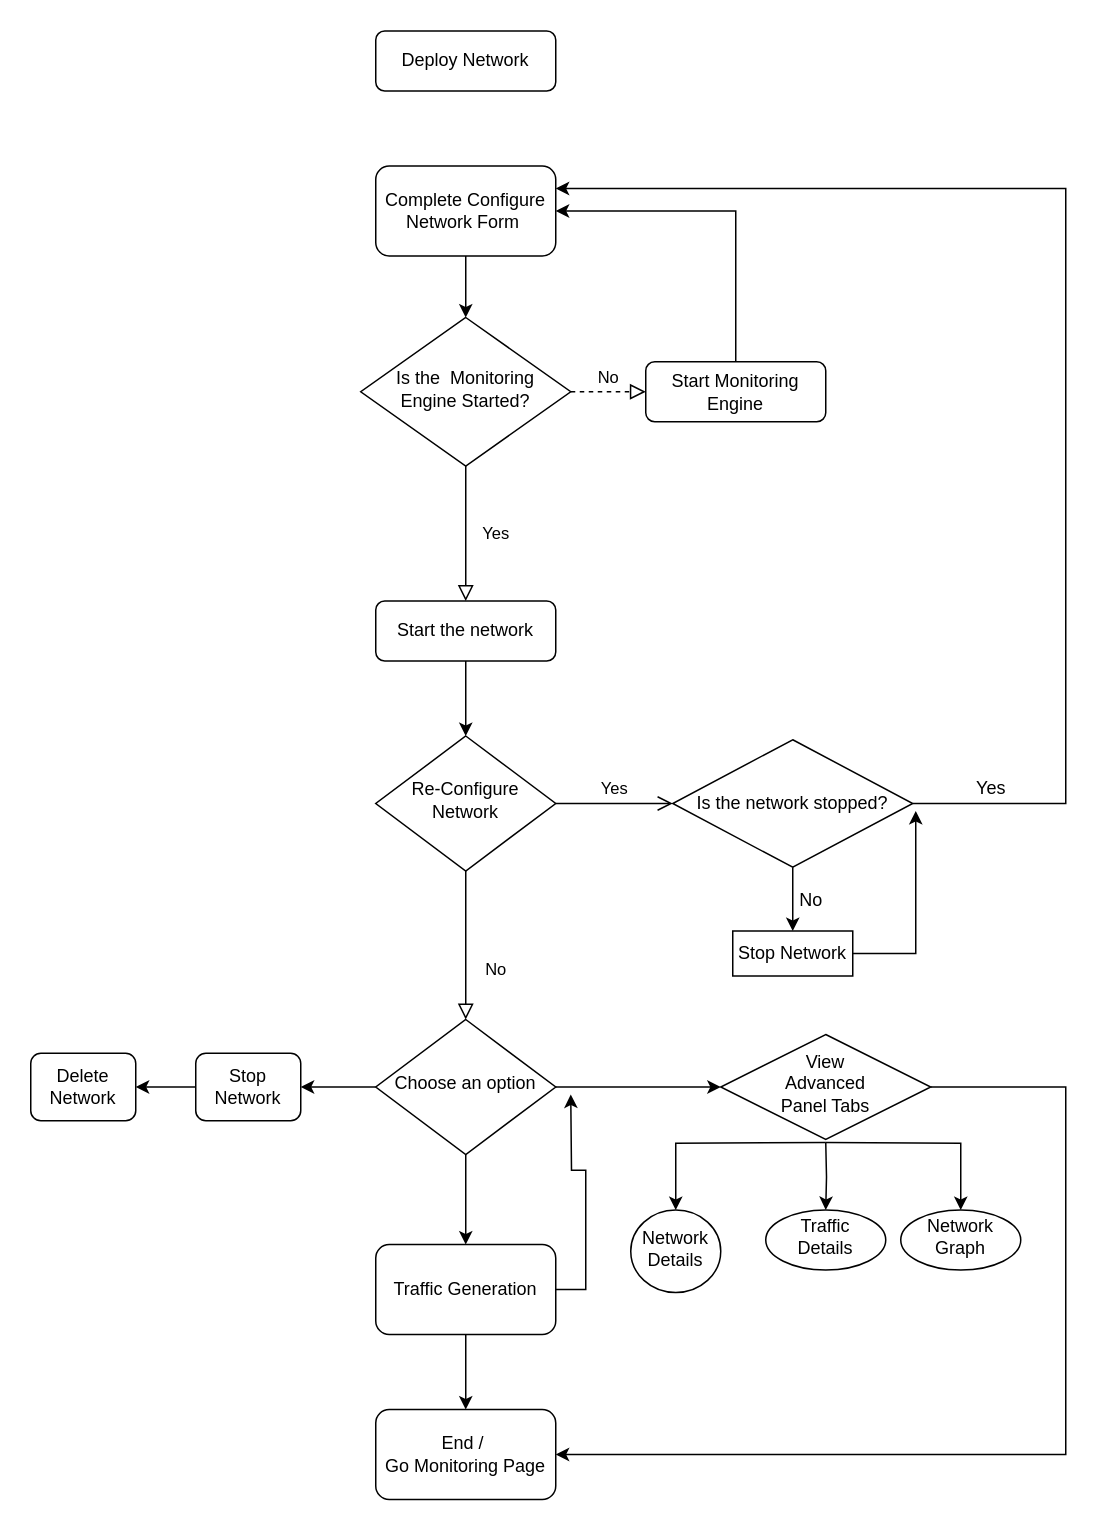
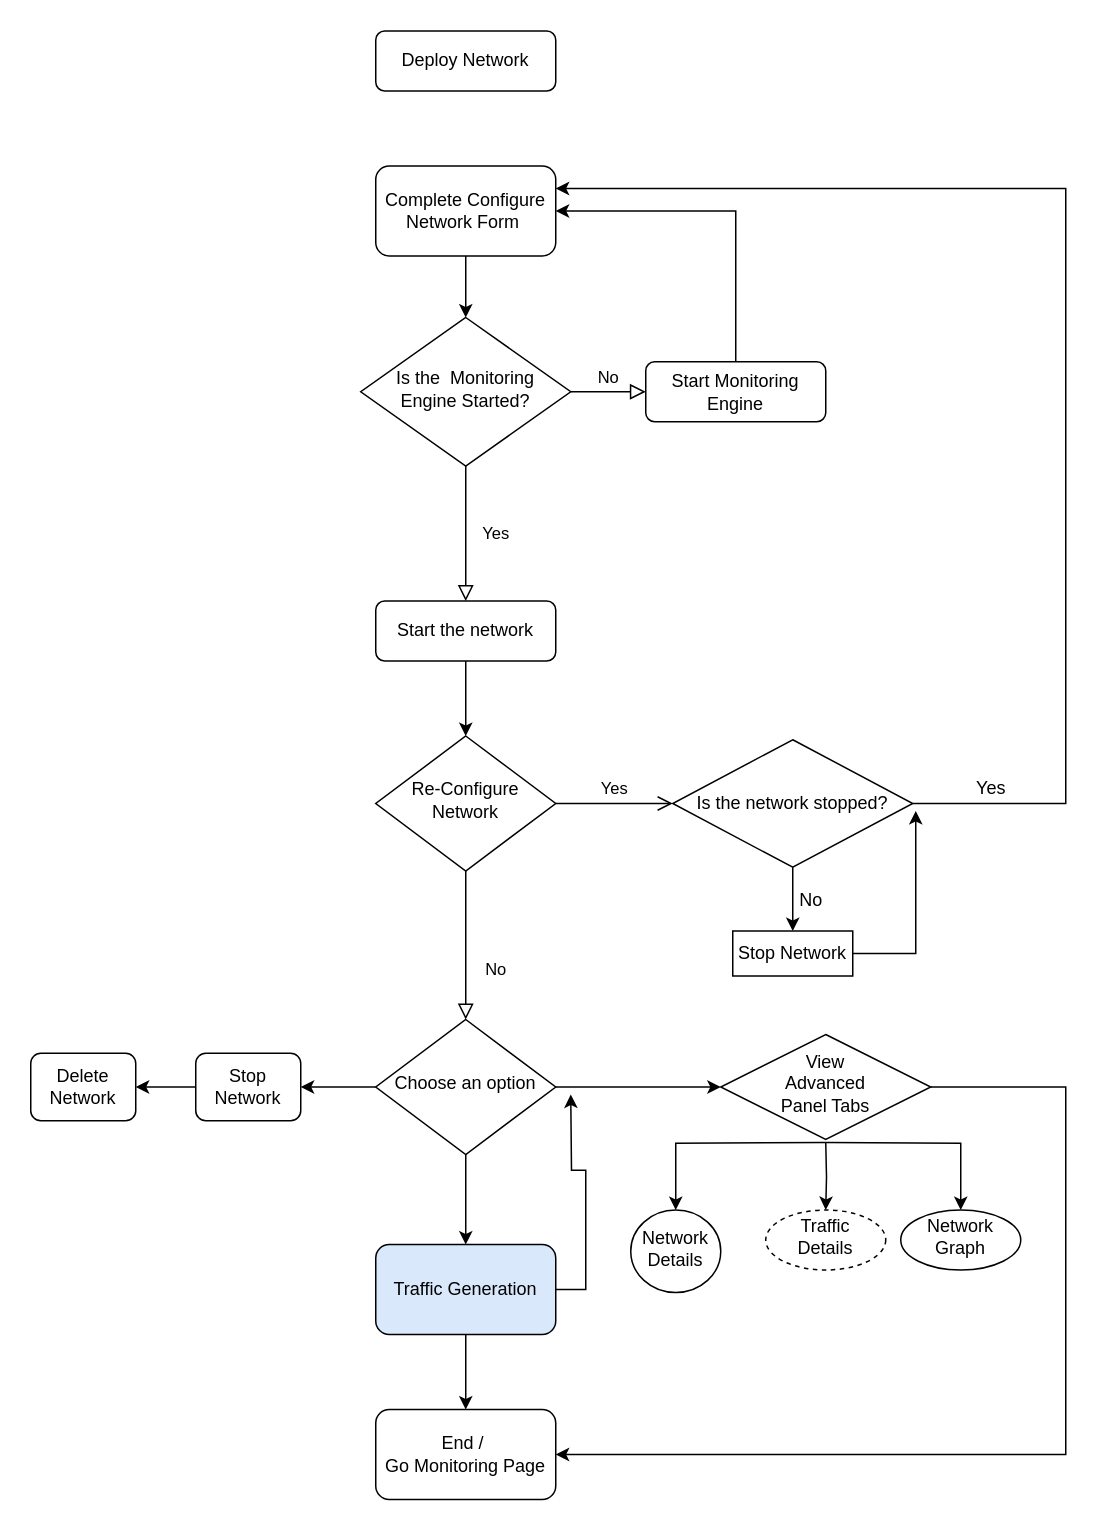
edge "Is the Monitoring Engine Started?" -> "Start Monitoring Engine": style dashed -> solid
node "Traffic Details": style solid -> dashed
node "Traffic Generation": fillcolor #ffffff -> #dae8fc
